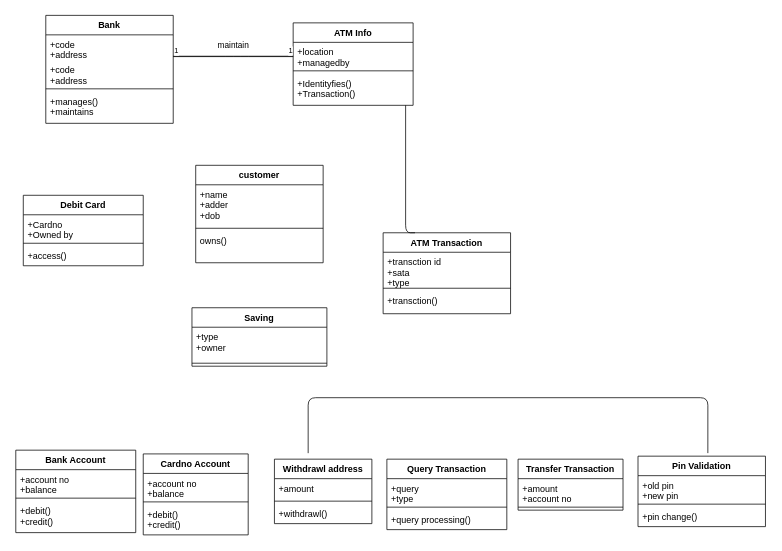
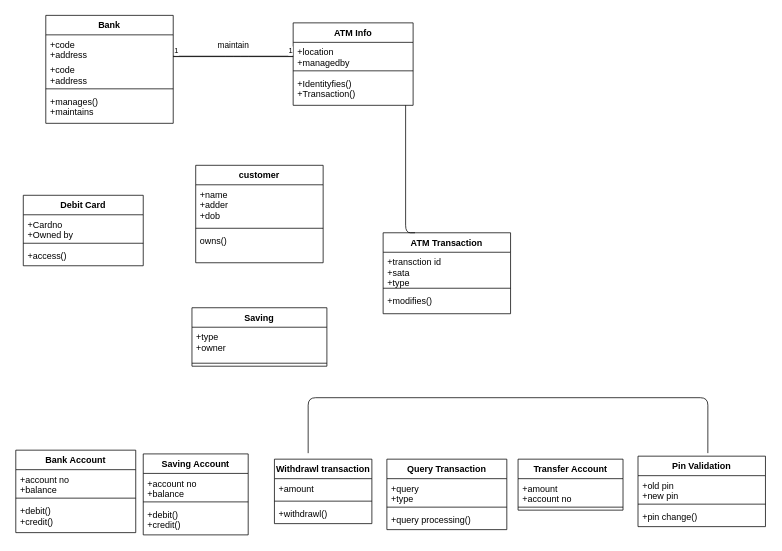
node "+transction()": label "+transction()" -> "+modifies()"
node "Cardno Account": label "Cardno Account" -> "Saving Account"
node "Withdrawl address": label "Withdrawl address" -> "Withdrawl transaction"
node "Transfer Transaction": label "Transfer Transaction" -> "Transfer Account"
